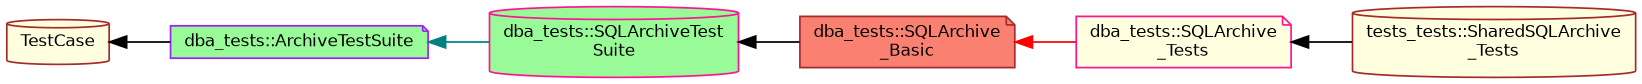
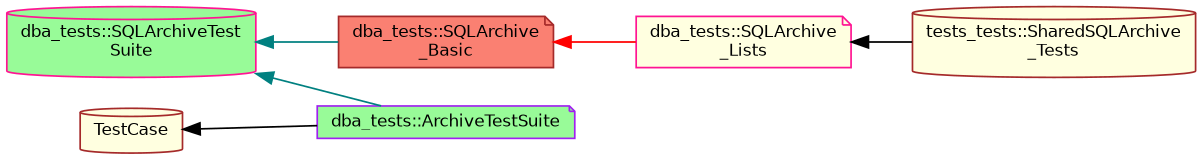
edge "dba_tests::SQLArchiveTest Suite" -> "dba_tests::ArchiveTestSuite": reversed
edge "dba_tests::SQLArchive _Basic" -> "dba_tests::SQLArchiveTest Suite": color black -> teal
node "dba_tests::SQLArchive _Tests": label "dba_tests::SQLArchive _Tests" -> "dba_tests::SQLArchive _Lists"
